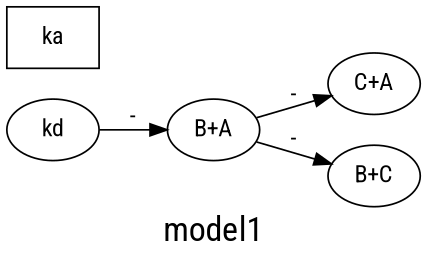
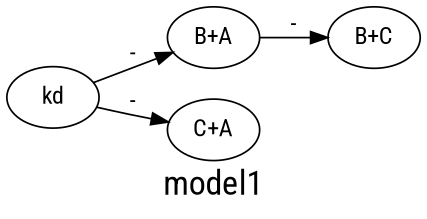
node "ka": removed
edge "B+A" -> "C+A": now "kd" -> "C+A"
